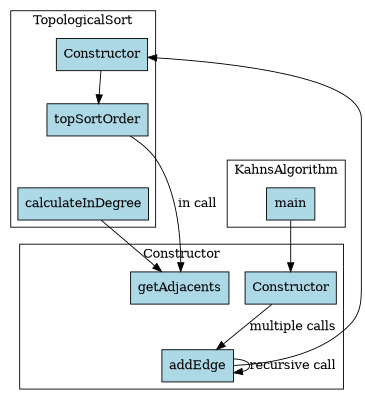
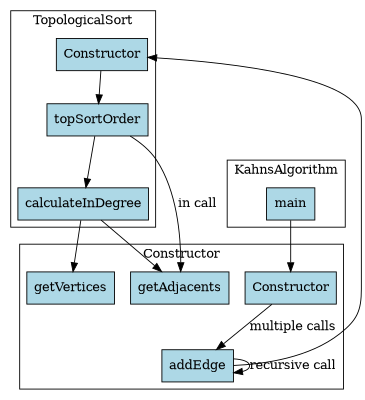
edge "topSortOrder" -> "calculateInDegree": added
node "getVertices": added
